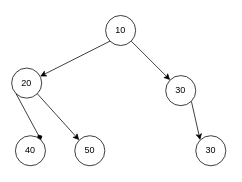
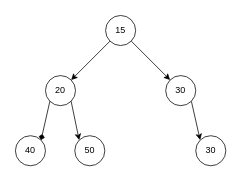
node "10": label "10" -> "15"
node "20": moved (27, 83) -> (60, 90)
